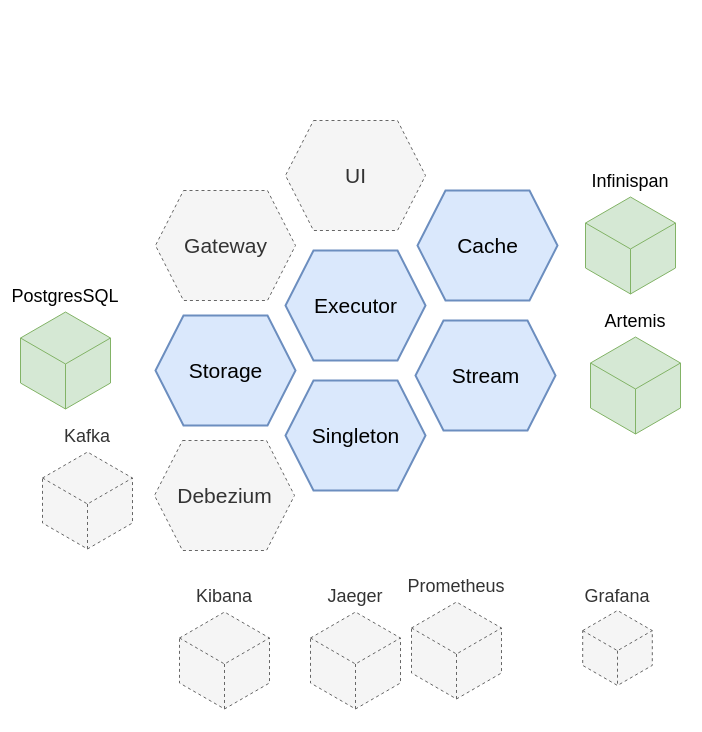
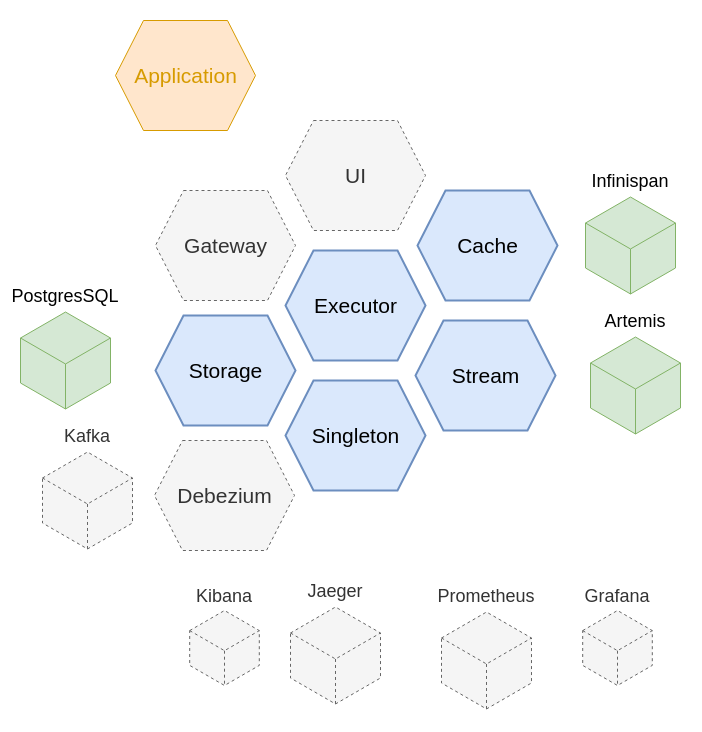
node "Application": added
node "Prometheus": moved (457, 651) -> (487, 661)
node "Kibana": size 90x100 -> 90x75
node "Jaeger": moved (356, 661) -> (336, 656)
